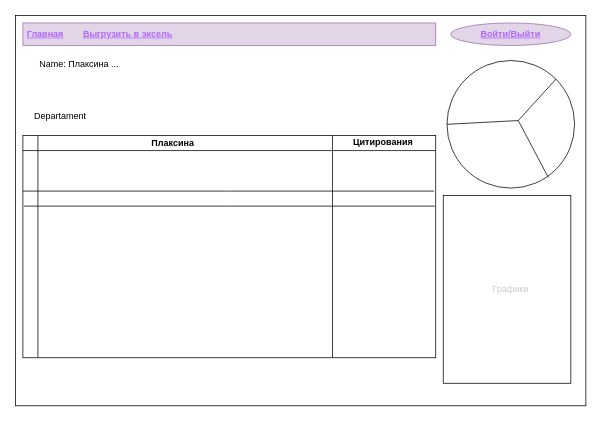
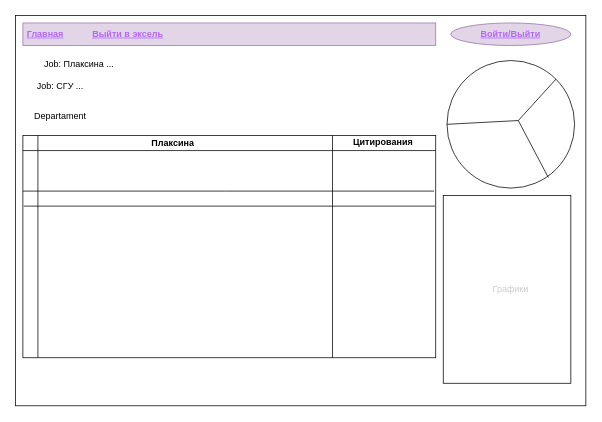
node "Выгрузить в эксель": label "Выгрузить в эксель" -> "Выйти в эксель"
node "Name: Плаксина ...": label "Name: Плаксина ..." -> "Job: Плаксина ..."
node "Job: СГУ ...": added
